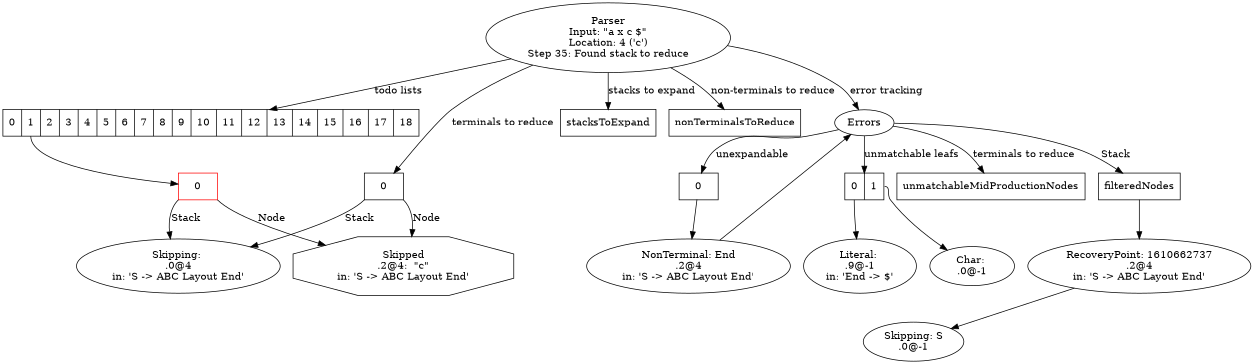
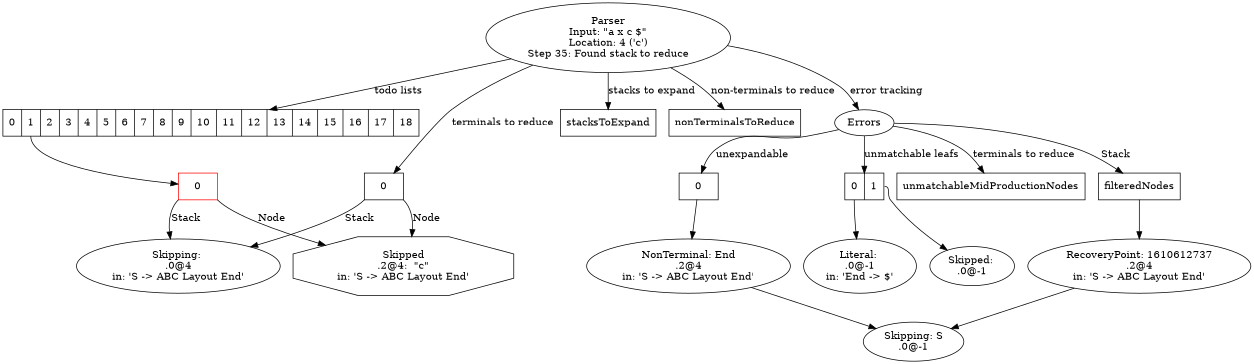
edge "NonTerminal: End .2@4 in: 'S -> ABC Layout End'" -> "Errors": now "NonTerminal: End .2@4 in: 'S -> ABC Layout End'" -> "Skipping: S .0@-1"
node "Literal: .9@-1 in: 'End -> $'": label "Literal: .9@-1 in: 'End -> $'" -> "Literal: .0@-1 in: 'End -> $'"
node "Char: .0@-1": label "Char: .0@-1" -> "Skipped: .0@-1"
node "RecoveryPoint: 1610662737 .2@4 in: 'S -> ABC Layout End'": label "RecoveryPoint: 1610662737 .2@4 in: 'S -> ABC Layout End'" -> "RecoveryPoint: 1610612737 .2@4 in: 'S -> ABC Layout End'"
